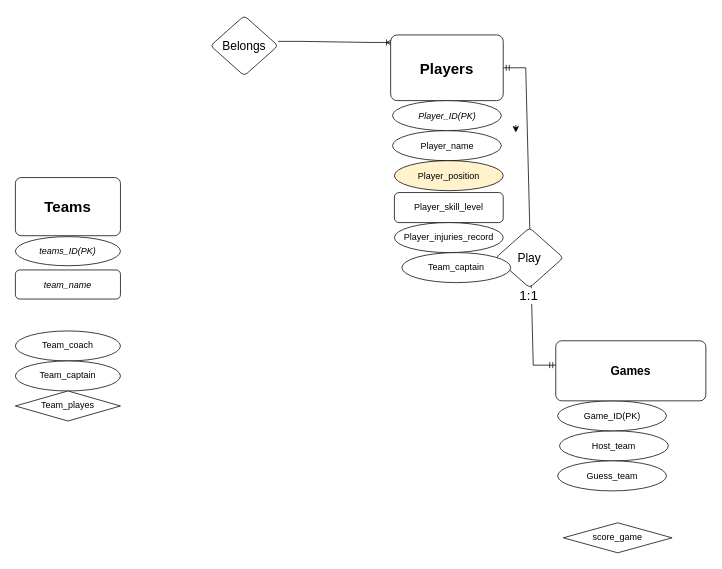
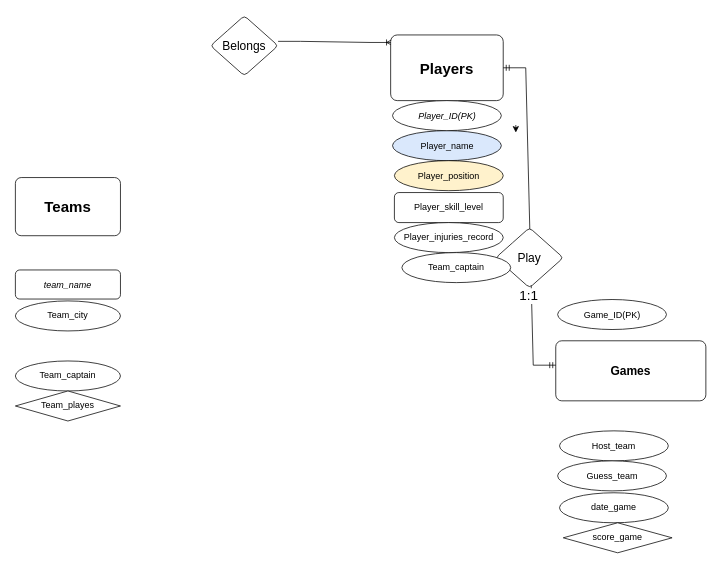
node "Player_name": fillcolor #ffffff -> #dae8fc
node "teams_ID(PK)": removed
node "Team_city": added
node "Team_coach": removed
node "Game_ID(PK)": moved (612, 416) -> (612, 314)
node "date_game": added
